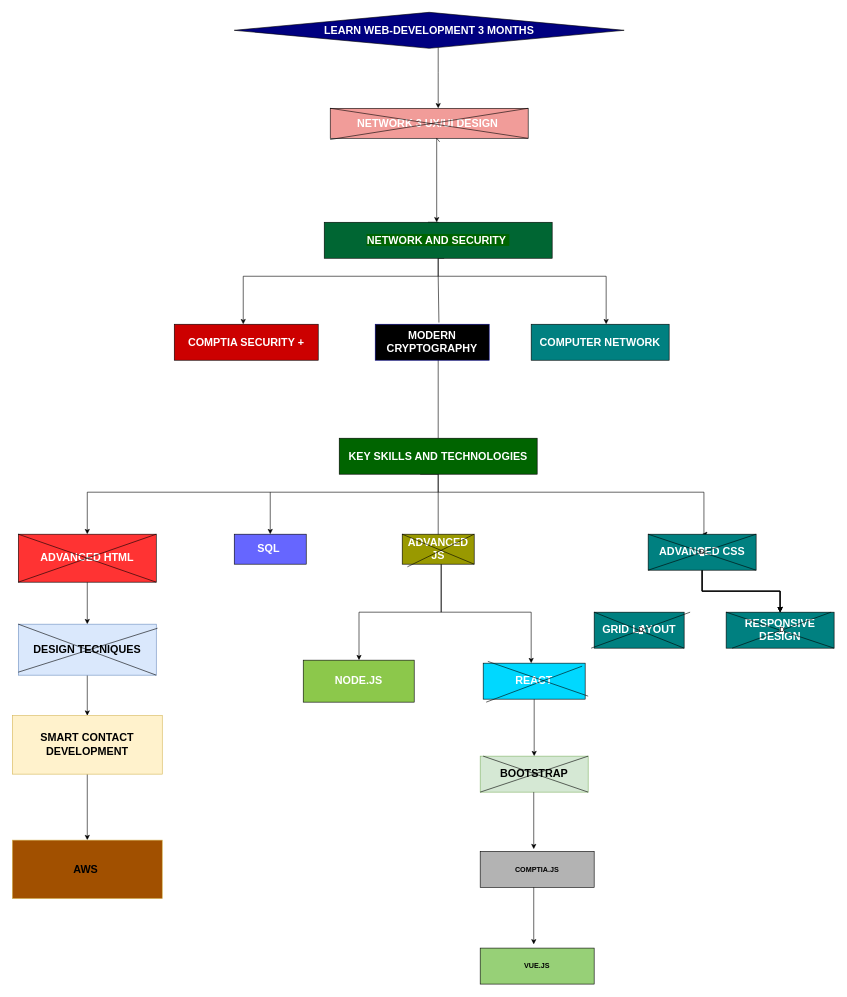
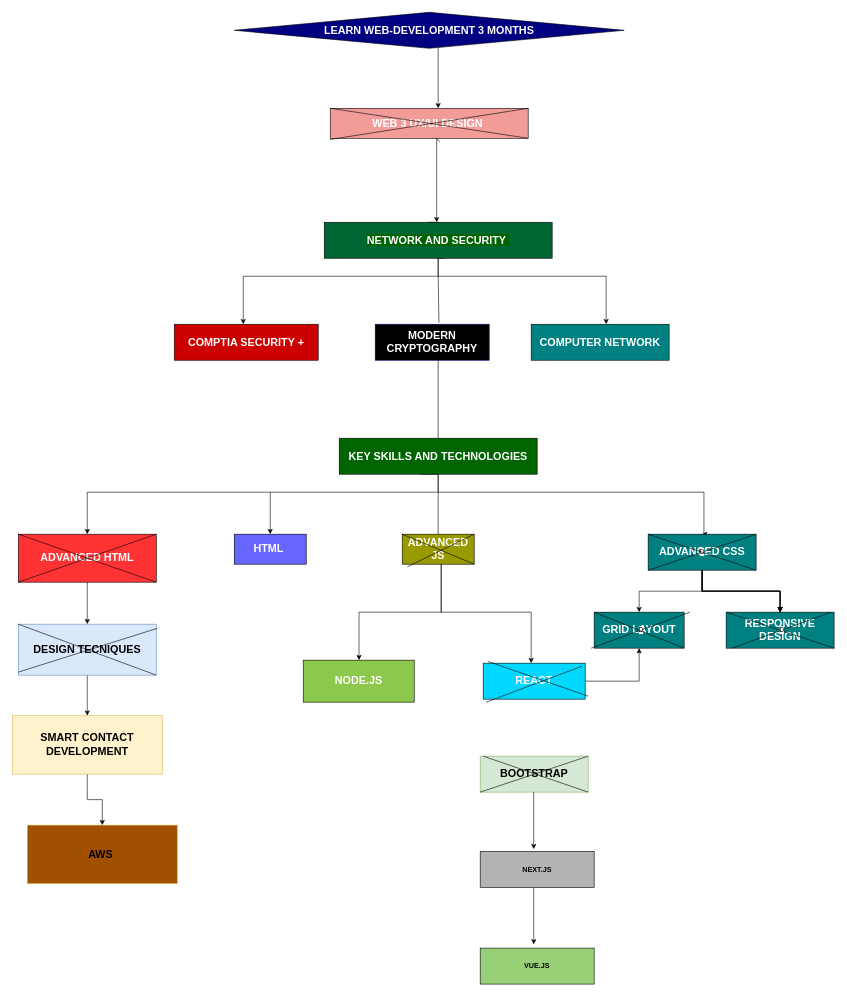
node "NETWORK 3 UX/UI DESIGN": label "NETWORK 3 UX/UI DESIGN" -> "WEB 3 UX/UI DESIGN"
node "SQL": label "SQL" -> "HTML"
edge "ADVANCED CSS" -> "GRID LAYOUT": added
edge "REACT" -> "BOOTSTRAP": now "REACT" -> "GRID LAYOUT"
node "AWS": moved (87, 870) -> (102, 855)
node "COMPTIA.JS": label "COMPTIA.JS" -> "NEXT.JS"
